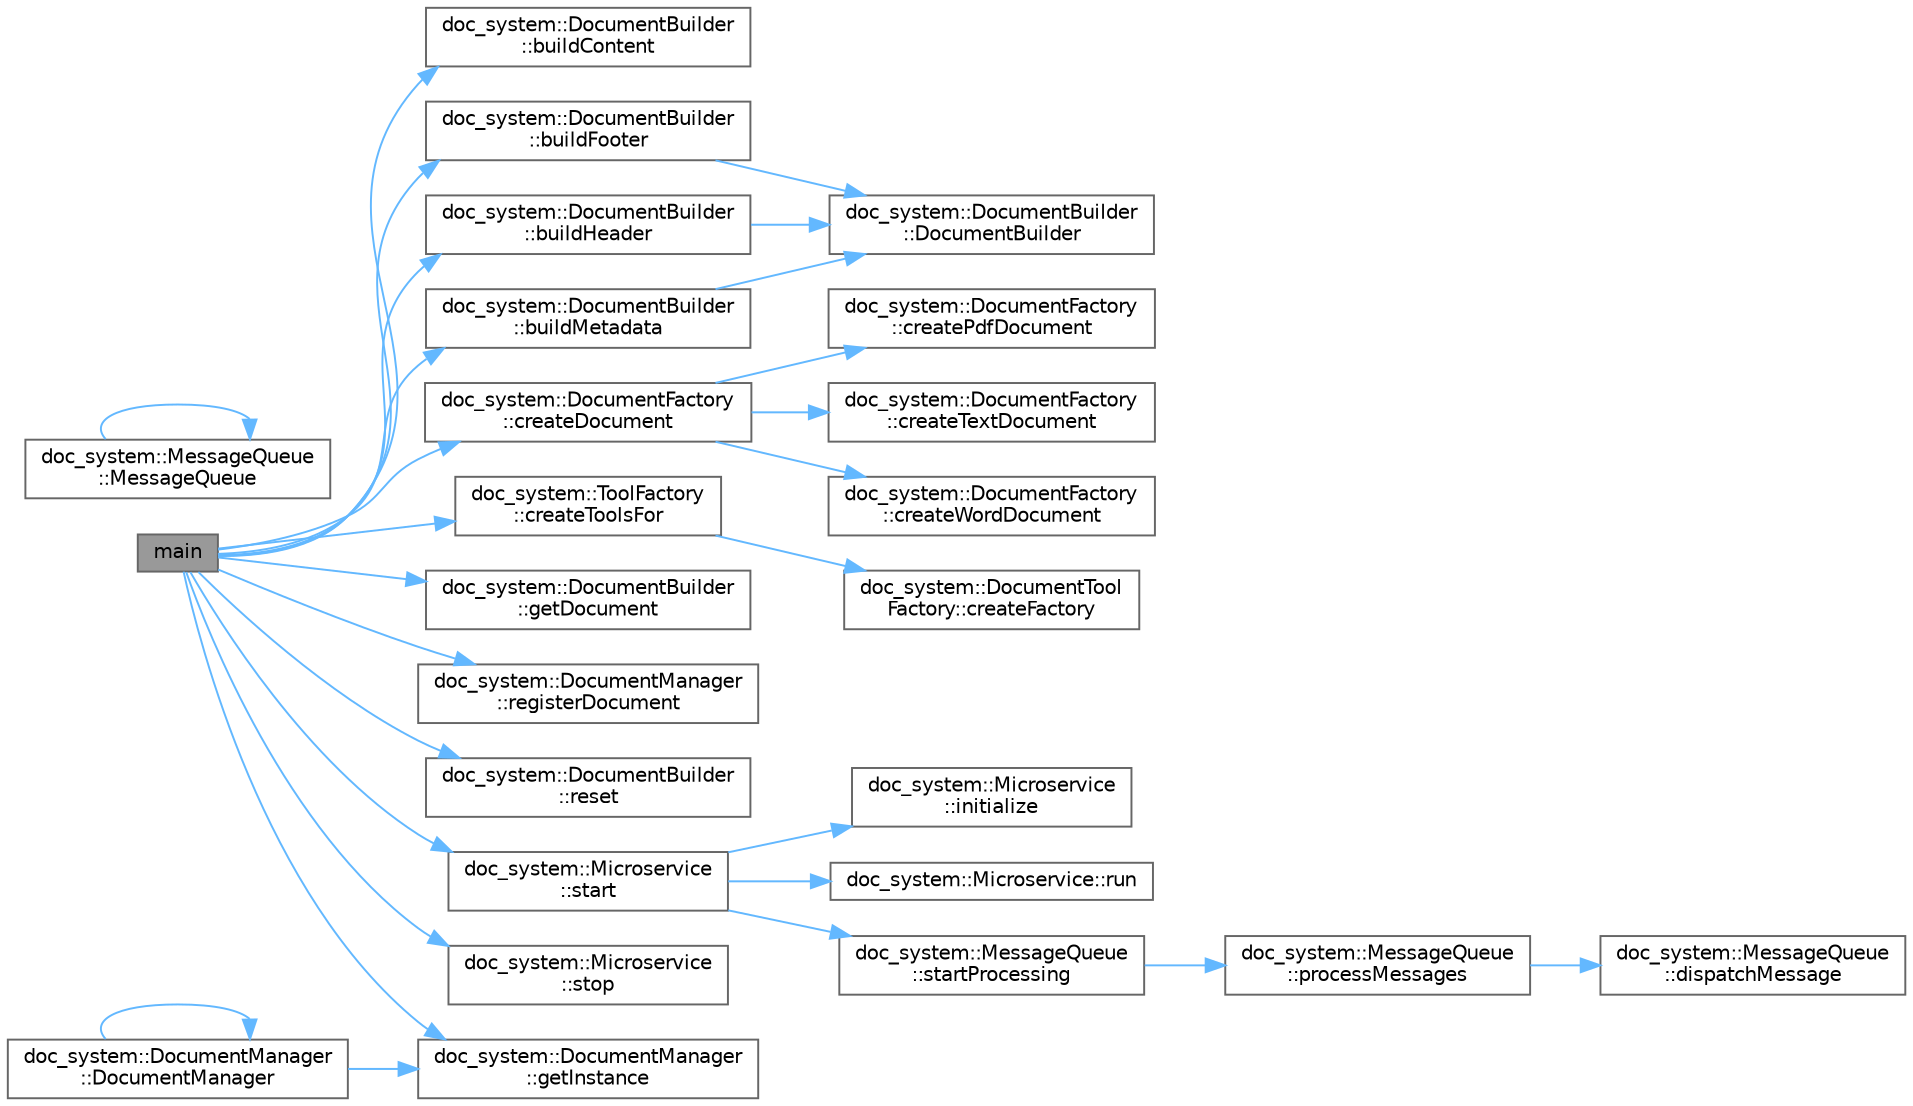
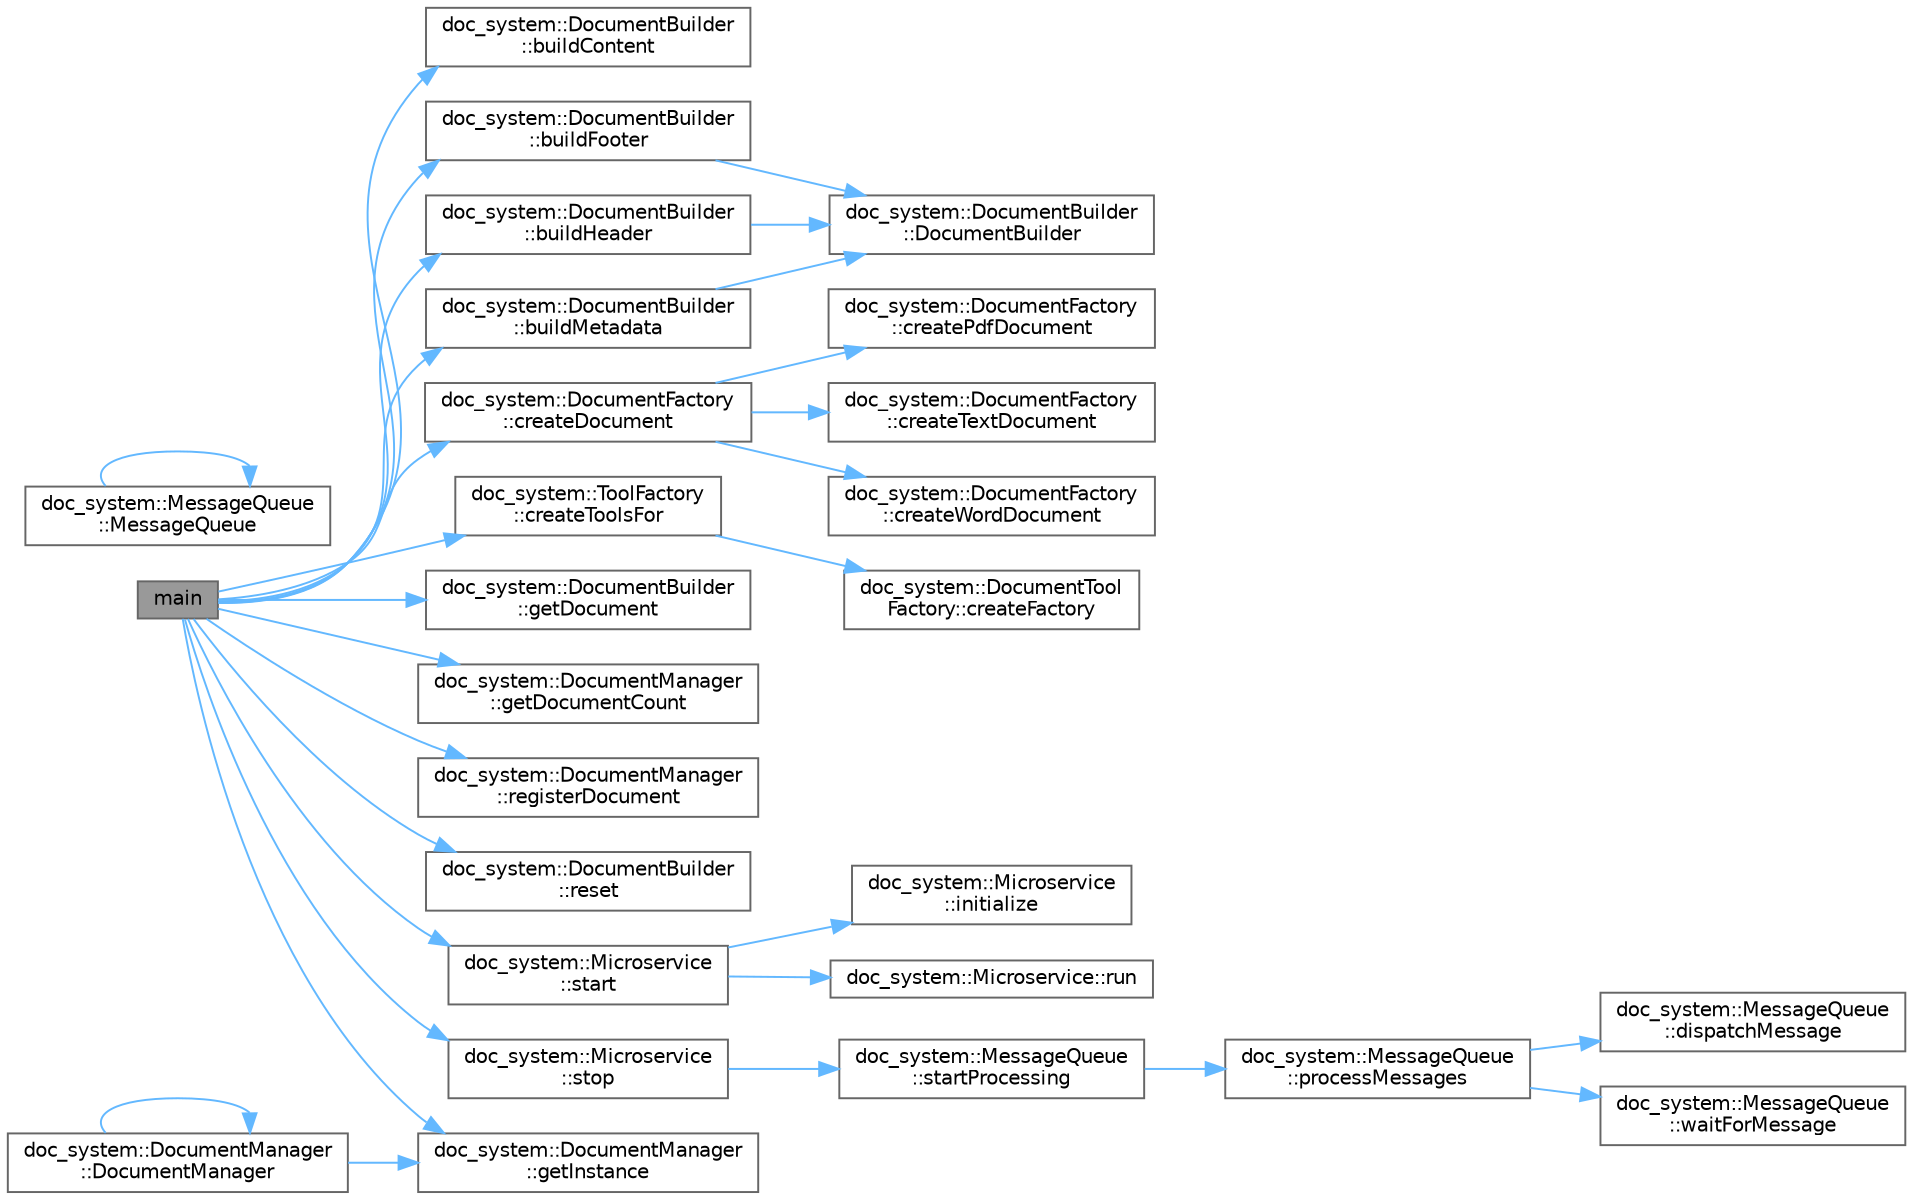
node "doc_system::DocumentManager ::getDocumentCount": added
edge "doc_system::Microservice ::start" -> "doc_system::MessageQueue ::startProcessing": now "doc_system::Microservice ::stop" -> "doc_system::MessageQueue ::startProcessing"
node "doc_system::MessageQueue ::waitForMessage": added
